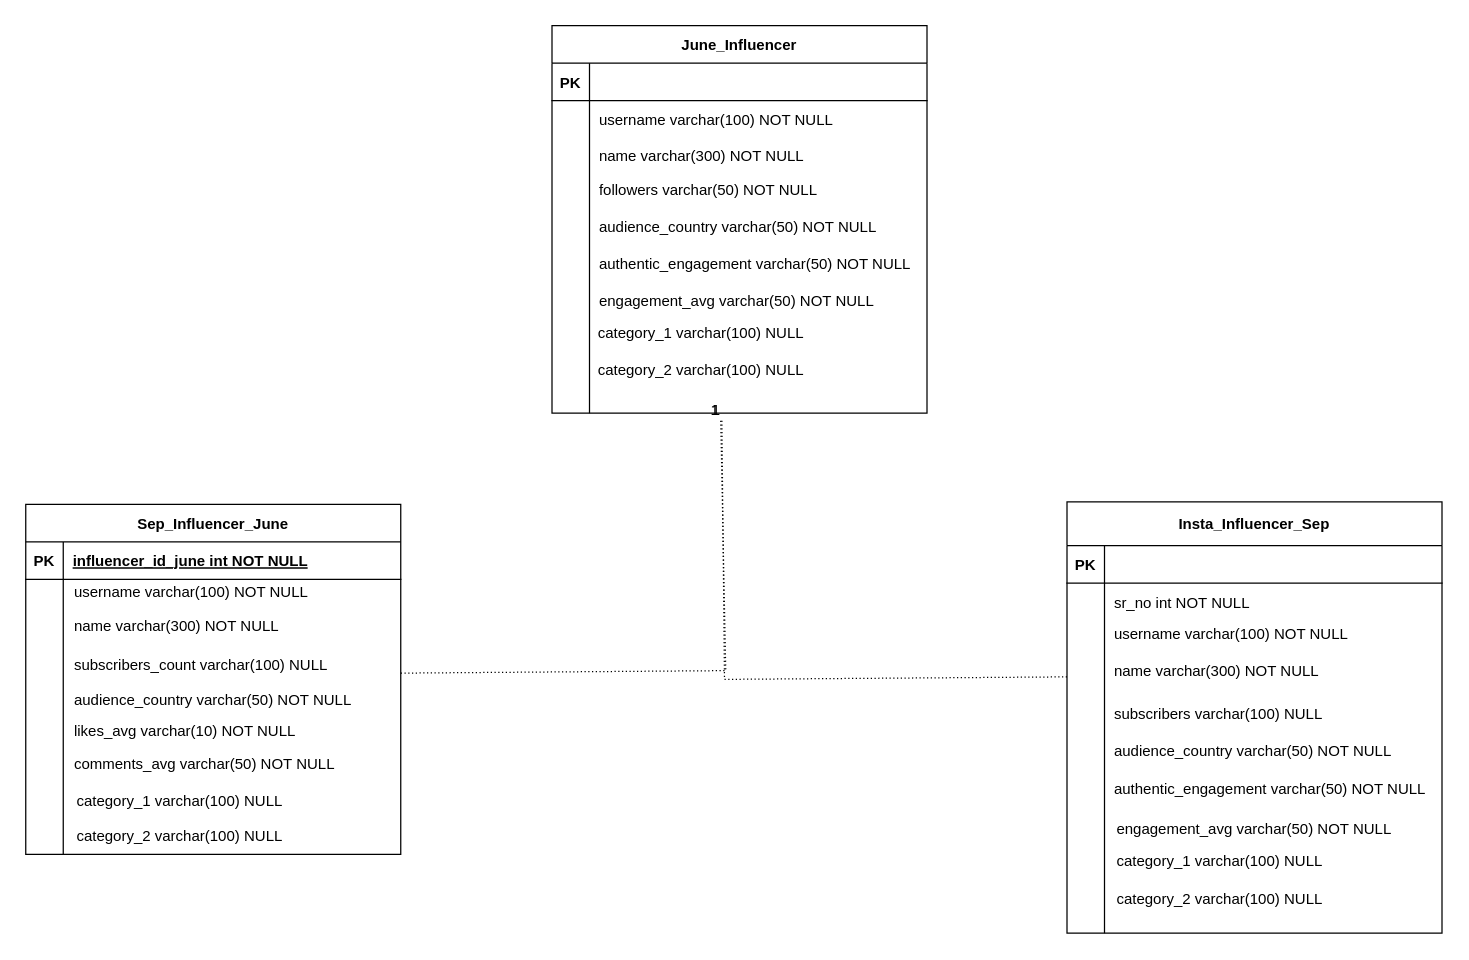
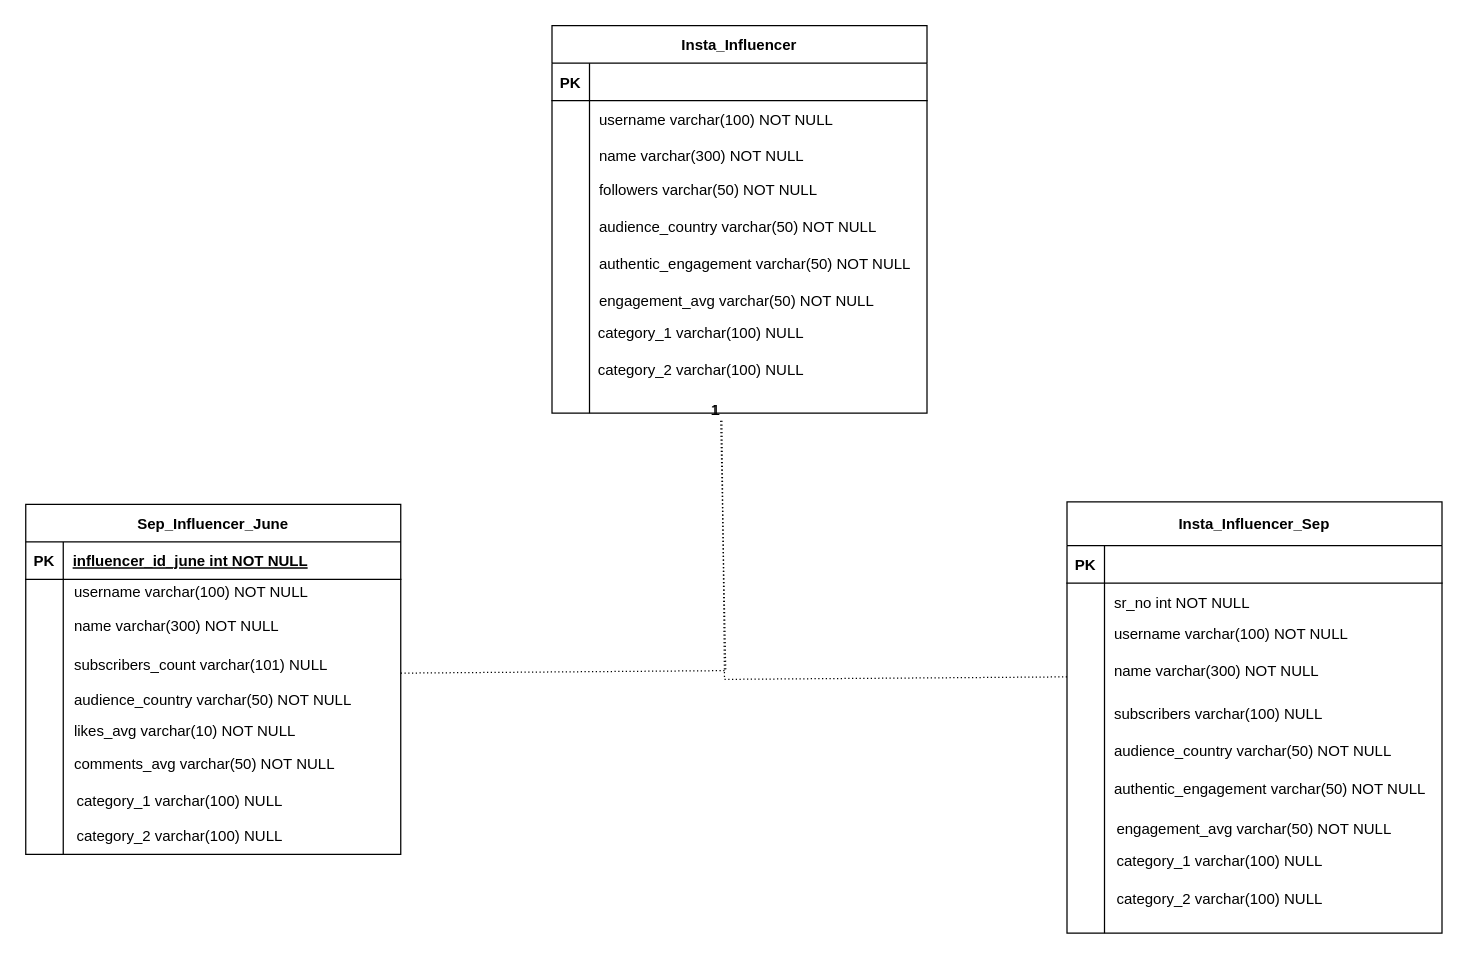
node "June_Influencer": label "June_Influencer" -> "Insta_Influencer"
node "subscribers_count varchar(100) NULL": label "subscribers_count varchar(100) NULL" -> "subscribers_count varchar(101) NULL"
